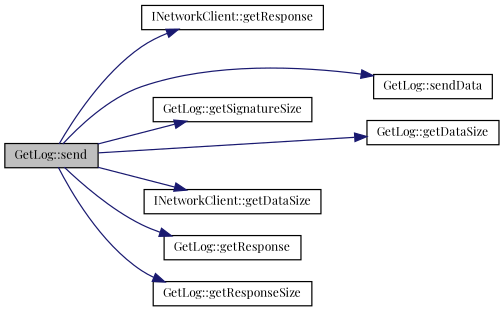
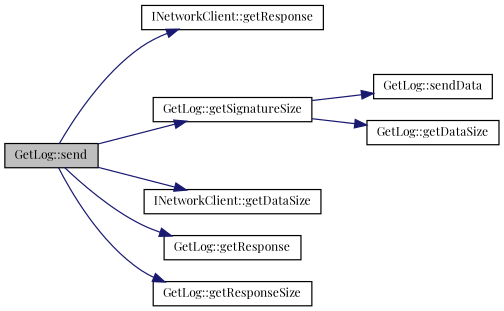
edge "GetLog::send" -> "GetLog::sendData": now "GetLog::getSignatureSize" -> "GetLog::sendData"
edge "GetLog::send" -> "GetLog::getDataSize": now "GetLog::getSignatureSize" -> "GetLog::getDataSize"
